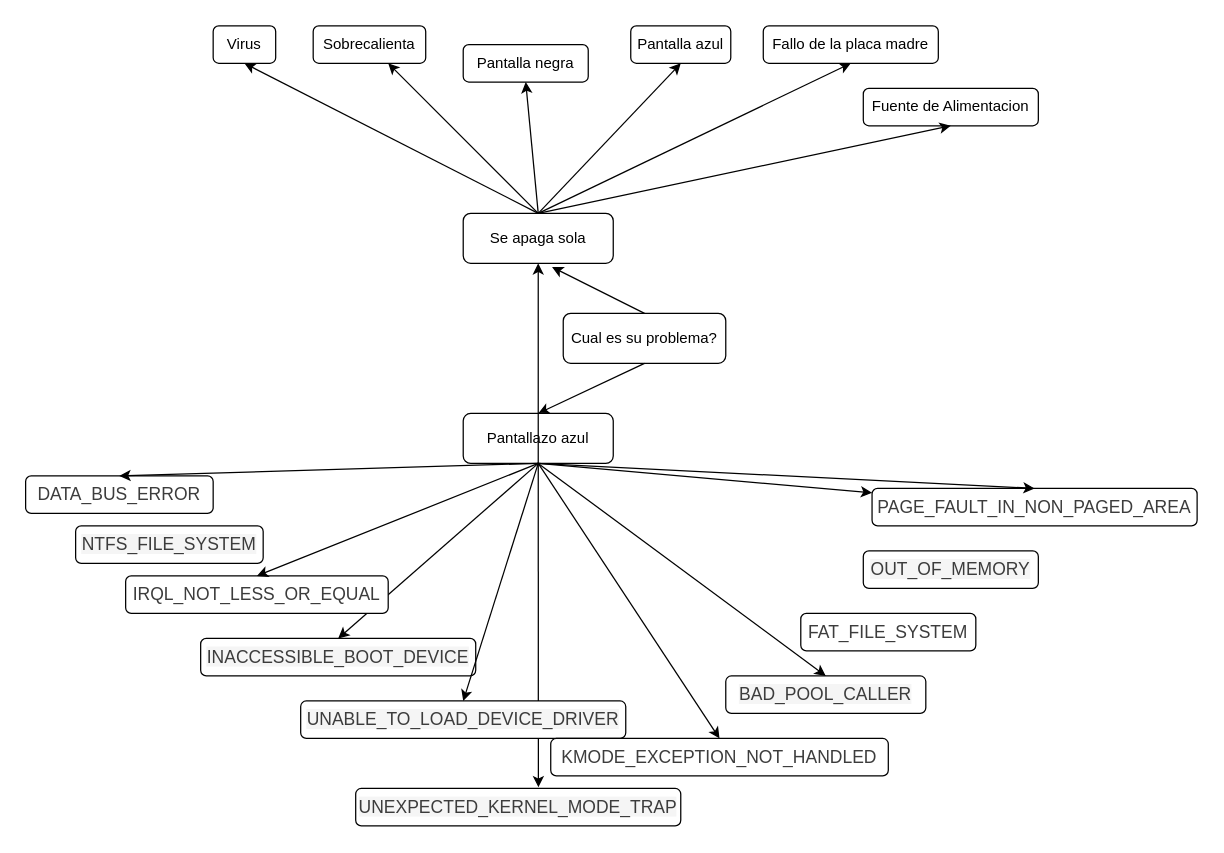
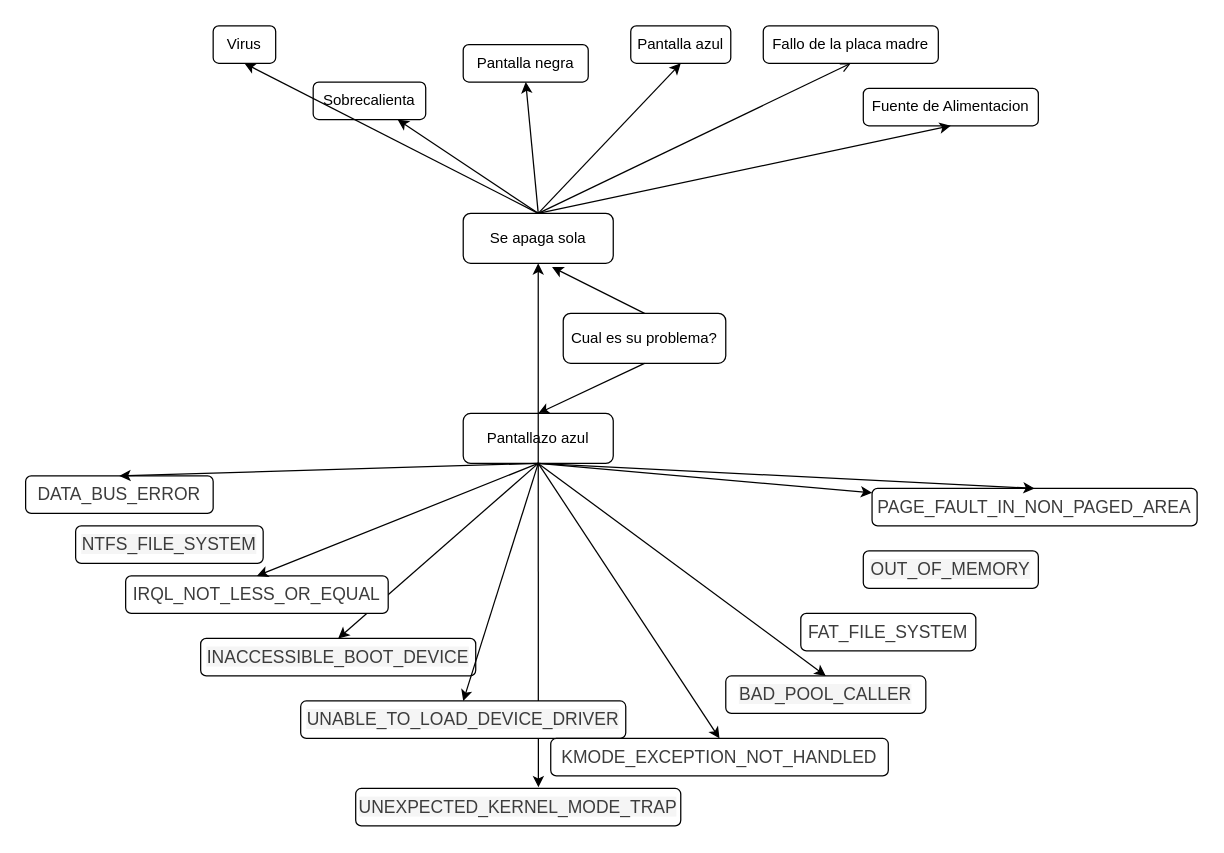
node "Sobrecalienta": moved (369, 44) -> (369, 101)
edge "Se apaga sola" -> "Fallo de la placa madre": arrowhead classic -> open
